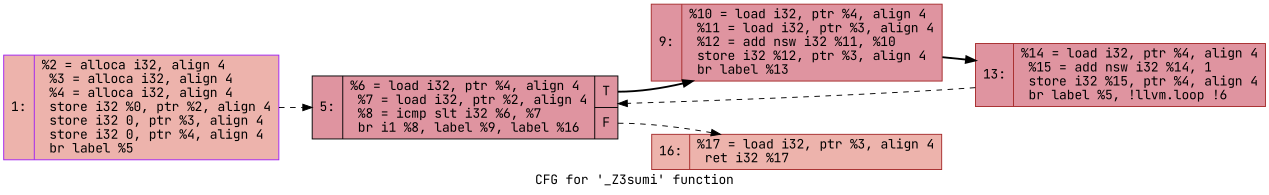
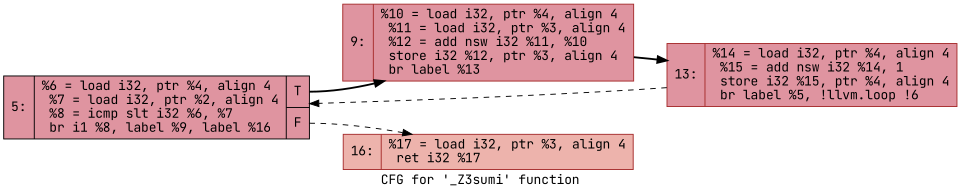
node "1:": removed
